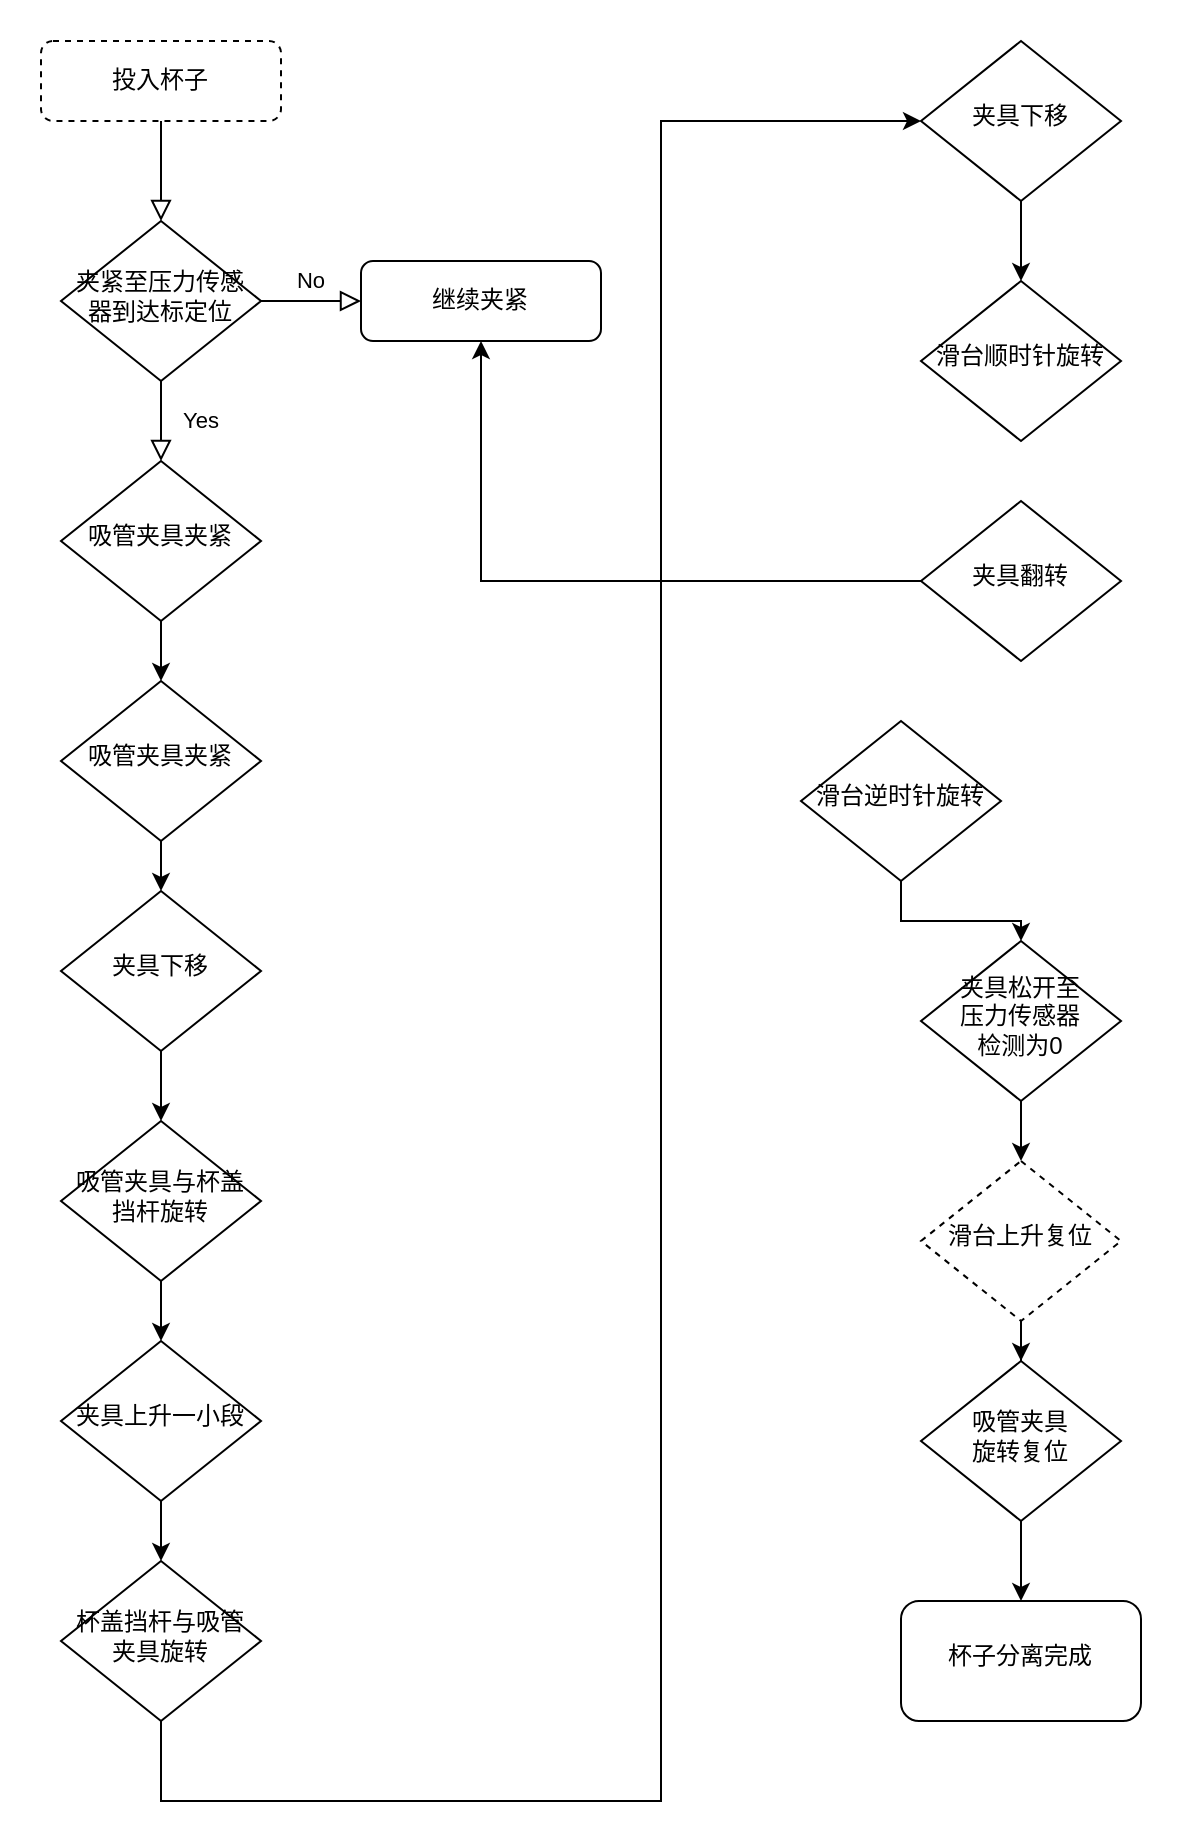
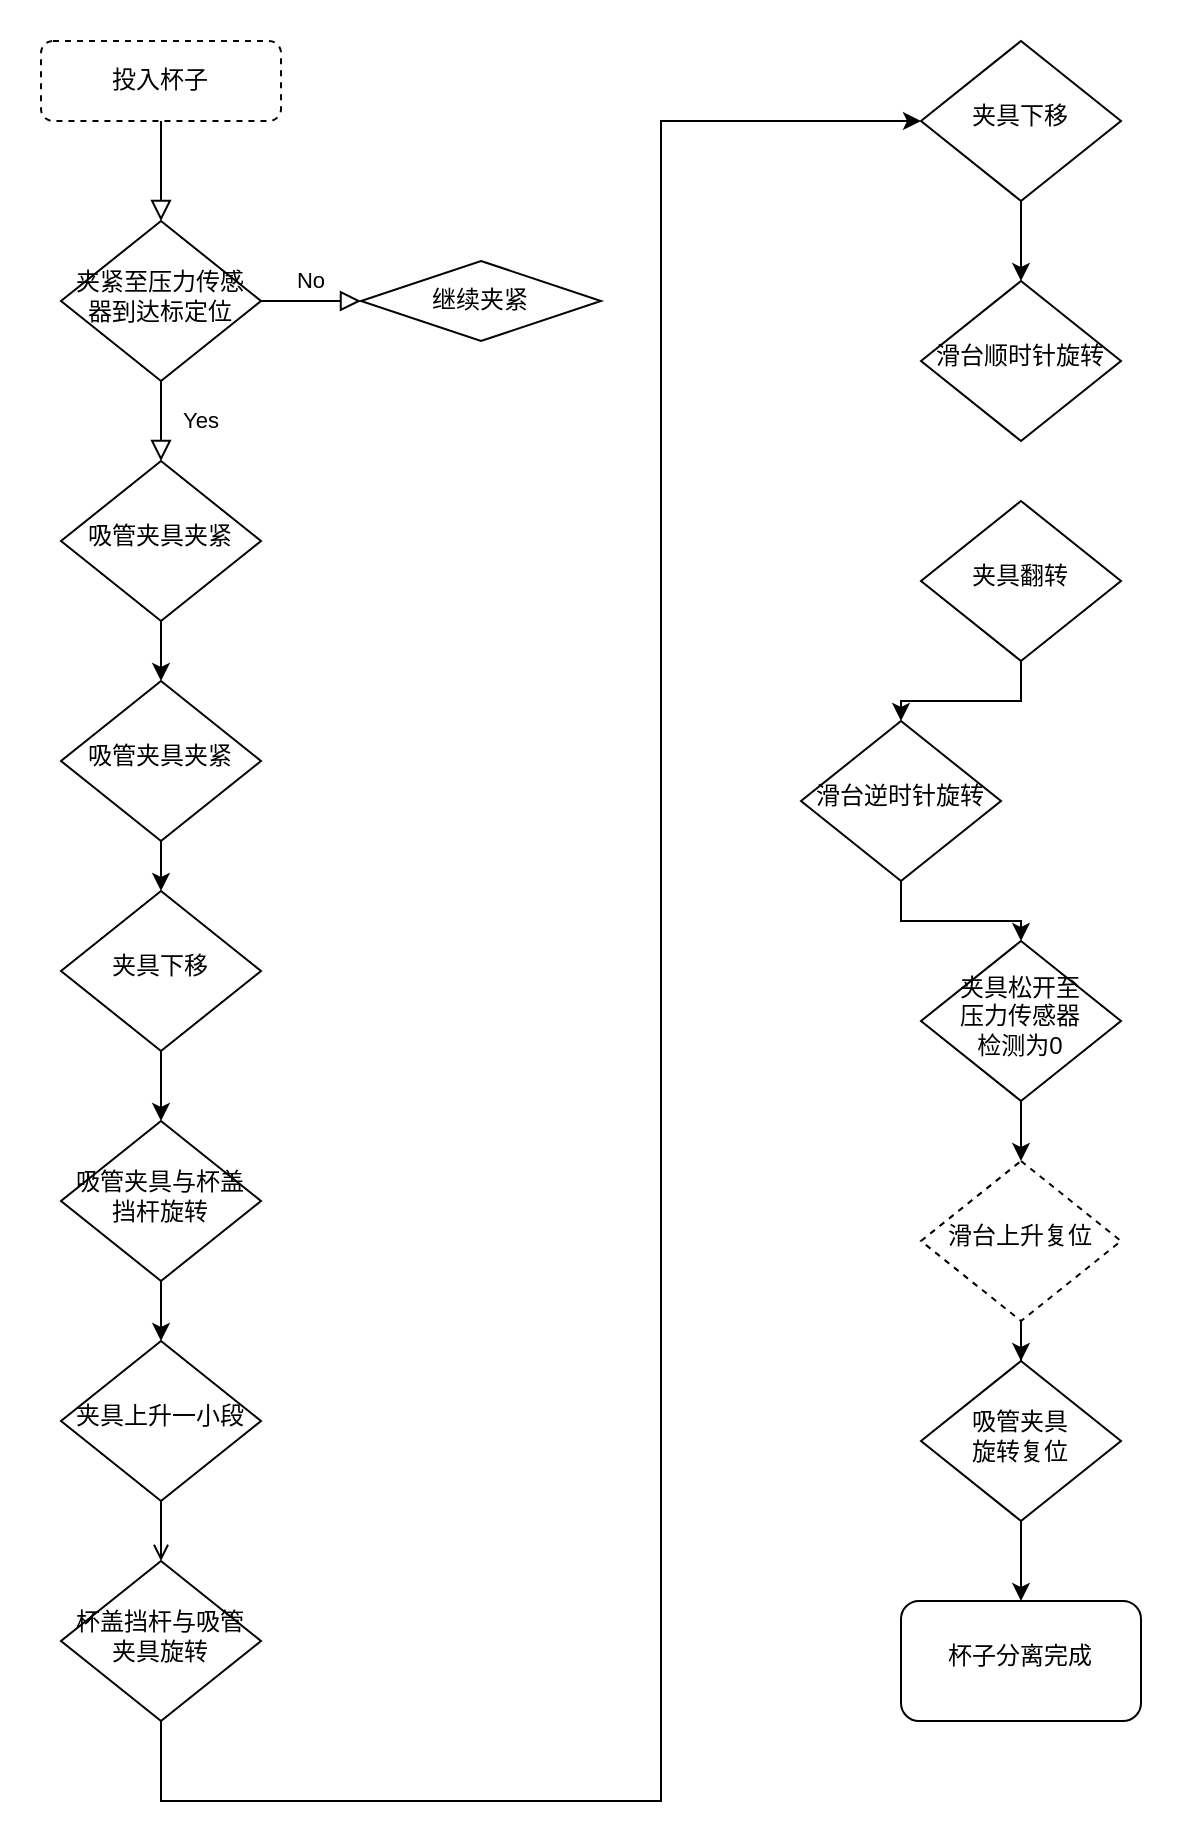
node "继续夹紧": shape rounded rectangle -> diamond
edge "夹具翻转" -> "继续夹紧": now "夹具翻转" -> "滑台逆时针旋转"
edge "夹具上升一小段" -> "杯盖挡杆与吸管夹具旋转": arrowhead classic -> open
